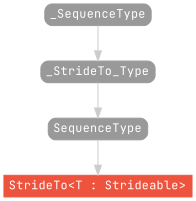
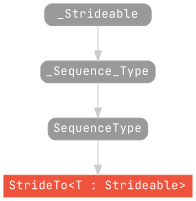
node "_SequenceType": label "_SequenceType" -> "_Strideable"
node "_StrideTo_Type": label "_StrideTo_Type" -> "_Sequence_Type"
